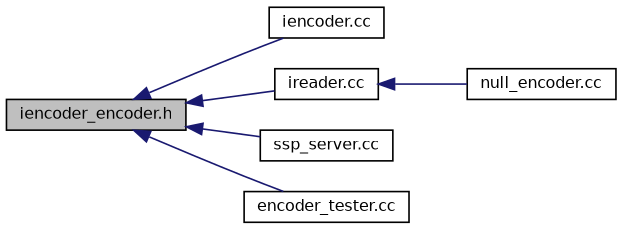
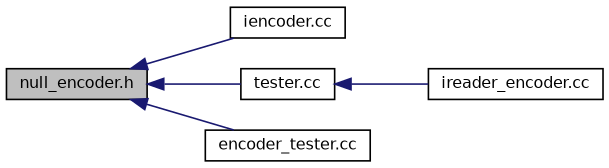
node "ireader.cc": label "ireader.cc" -> "tester.cc"
node "null_encoder.cc": label "null_encoder.cc" -> "ireader_encoder.cc"
node "iencoder_encoder.h": label "iencoder_encoder.h" -> "null_encoder.h"
node "ssp_server.cc": removed
